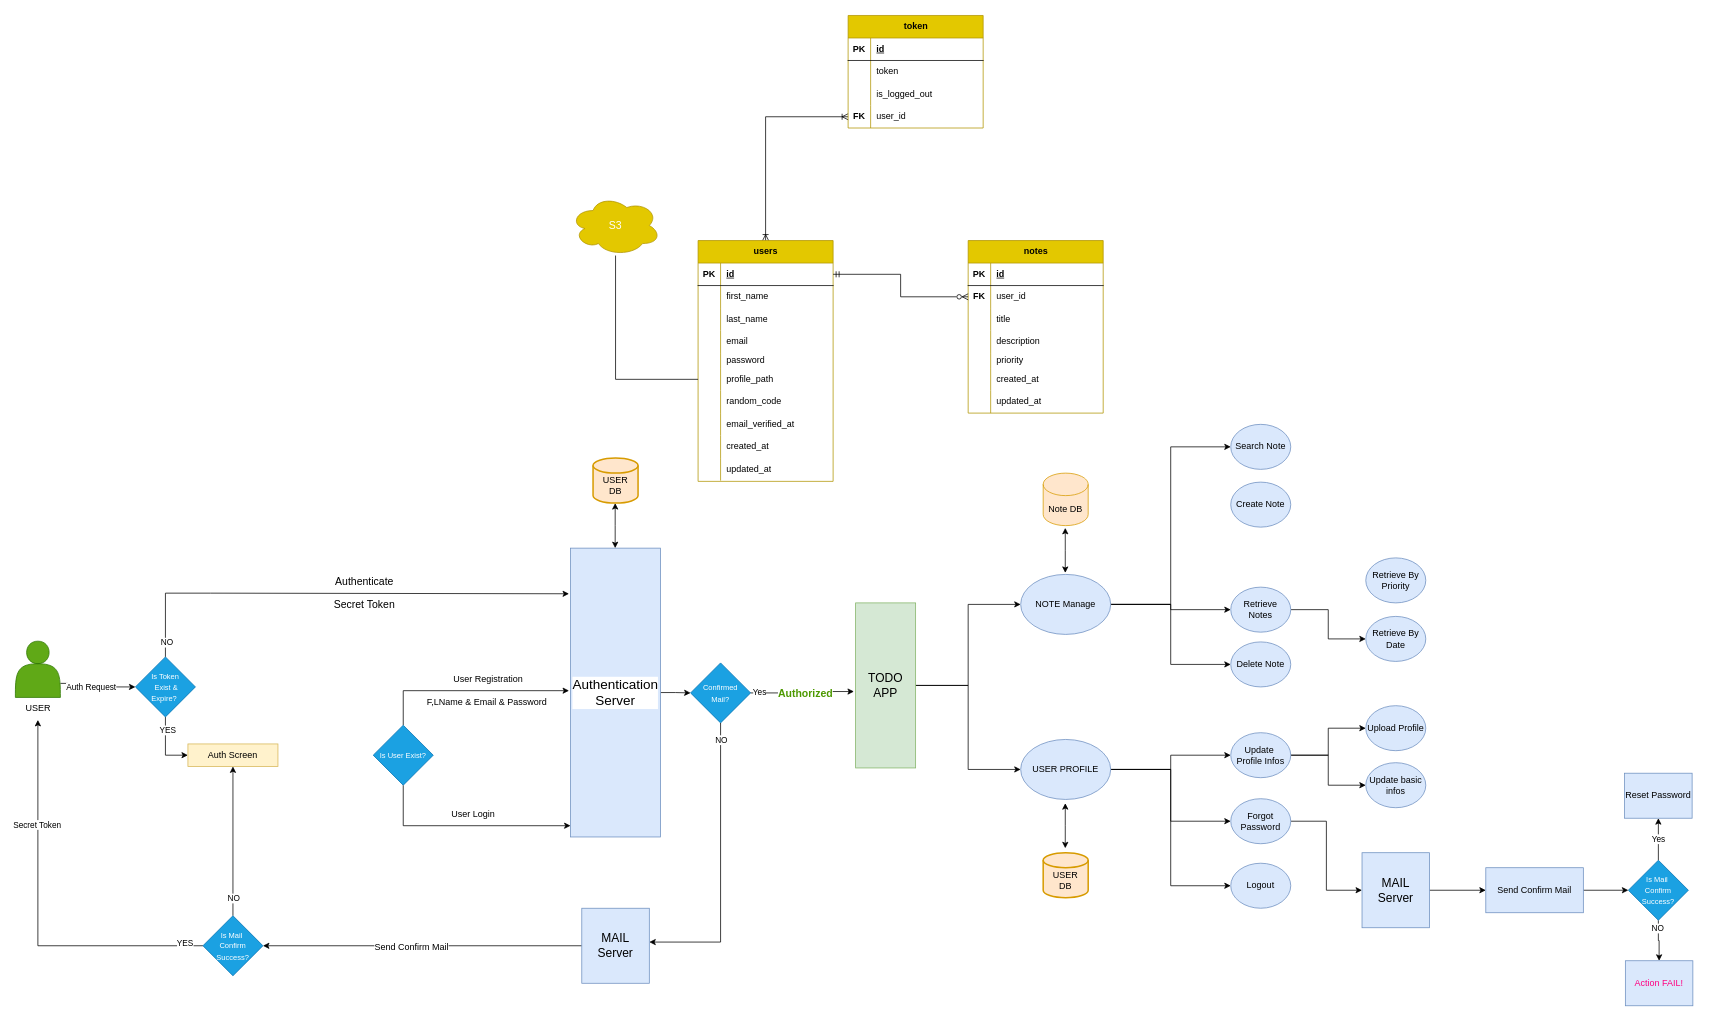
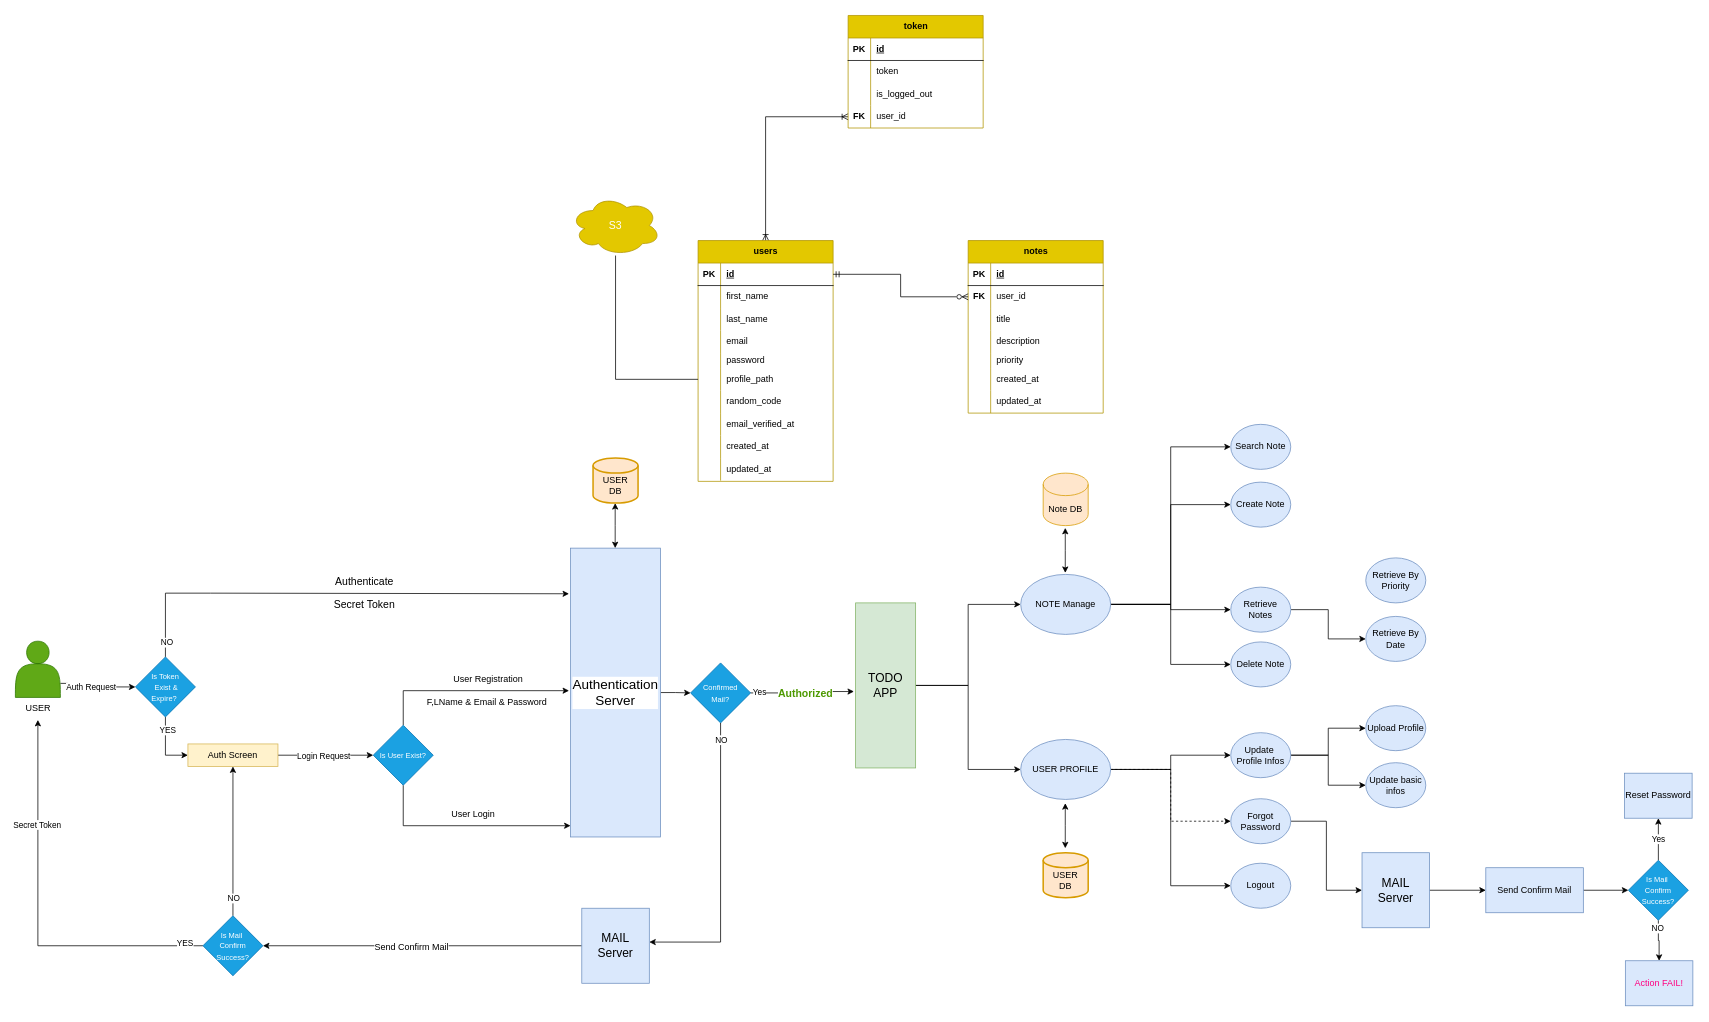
edge "NOTE Manage" -> "Create Note": added
edge "Auth Screen" -> "Is User Exist?": added, label "Login Request"
edge "USER PROFILE" -> "Forgot Password": style solid -> dashed
